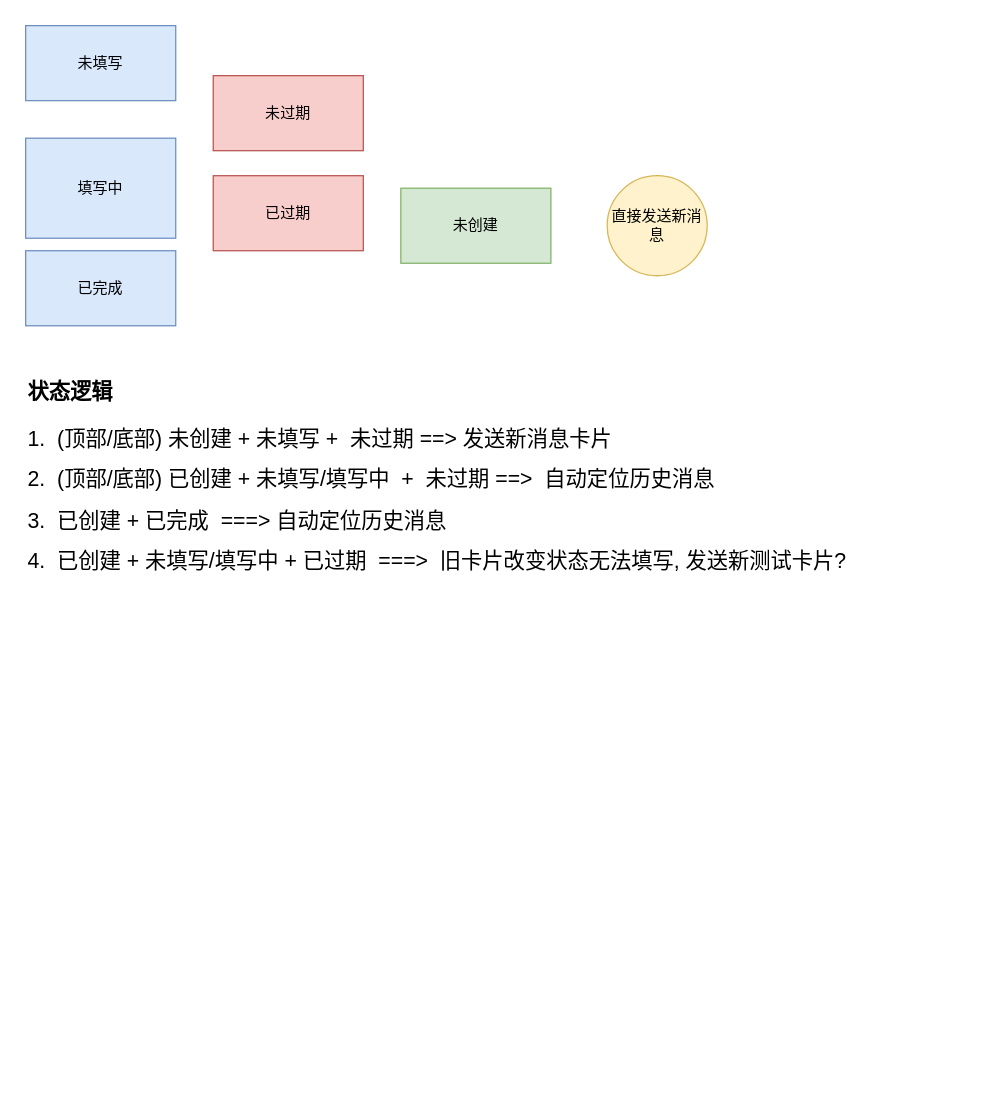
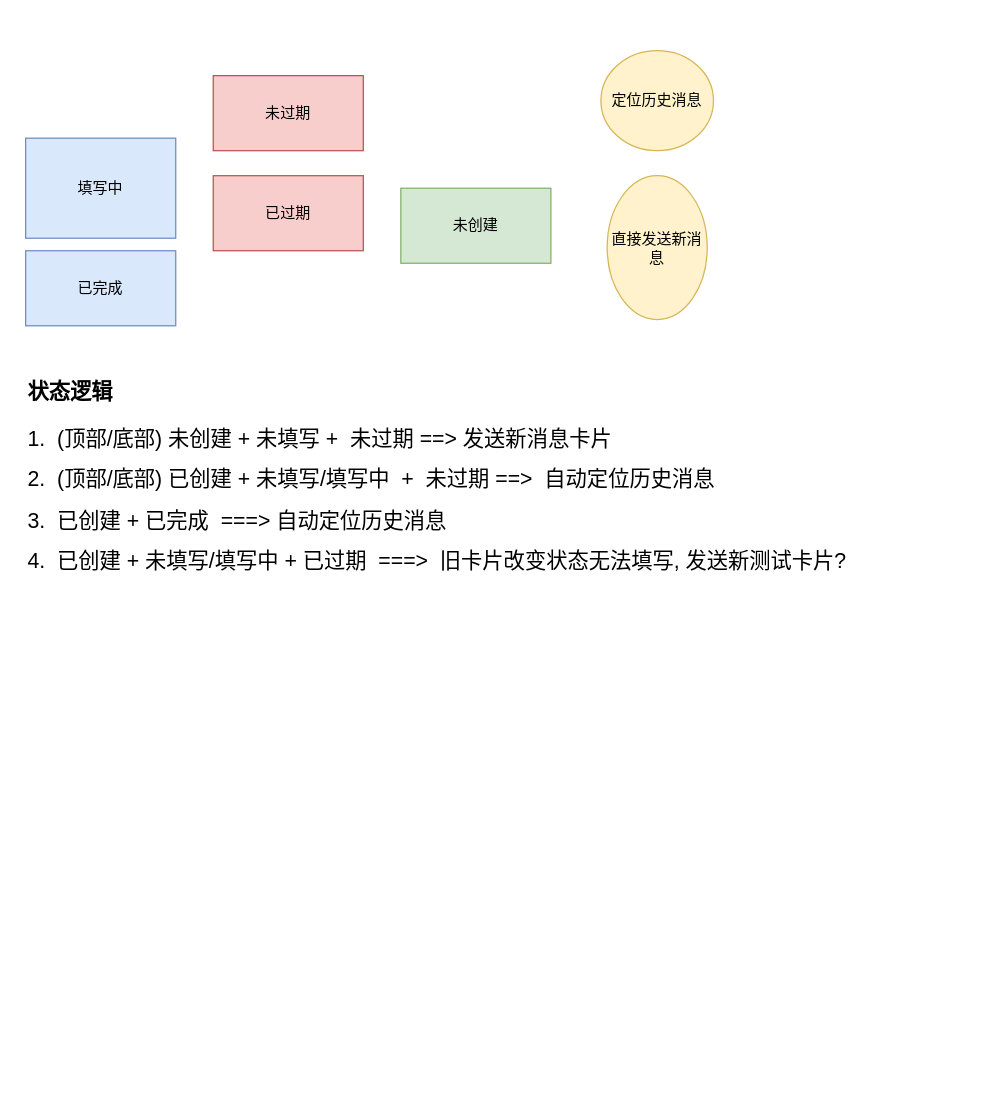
node "未填写": removed
node "定位历史消息": added
node "直接发送新消息": size 100x100 -> 100x144
